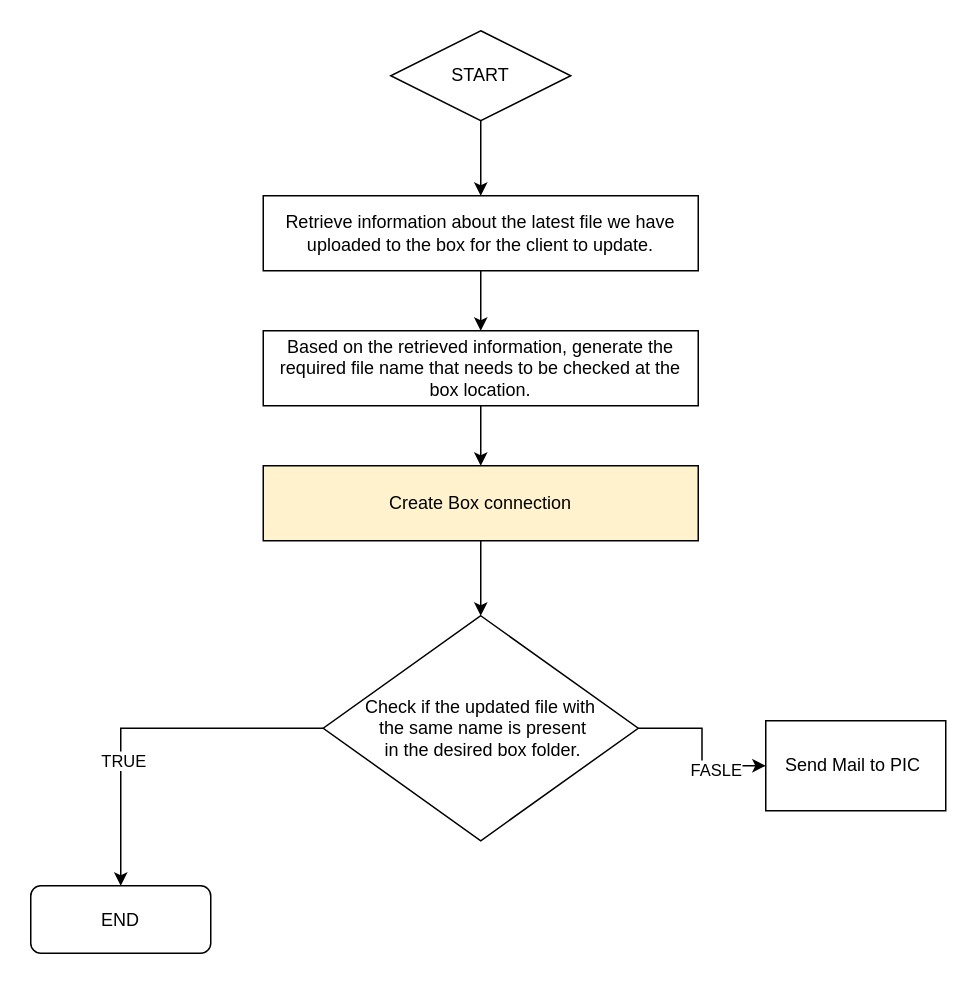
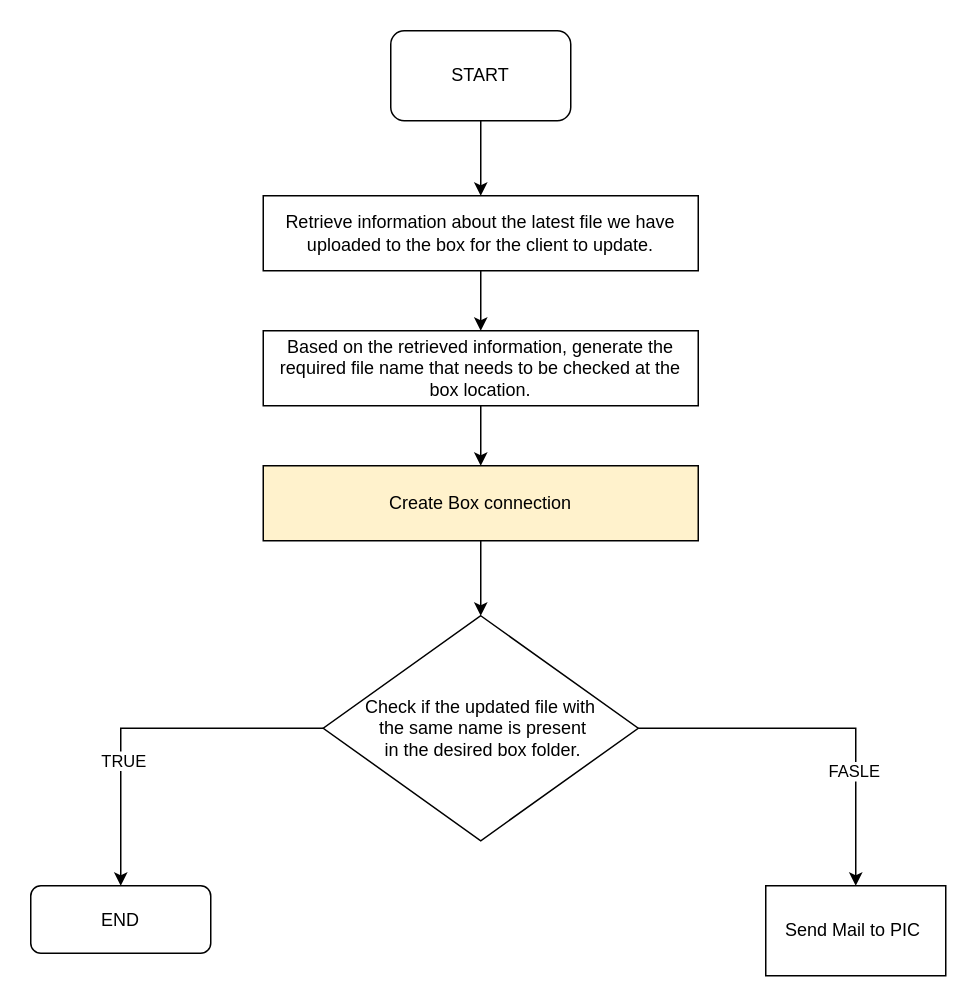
node "START": shape diamond -> rounded rectangle
node "Send Mail to PIC": moved (856, 766) -> (856, 931)
